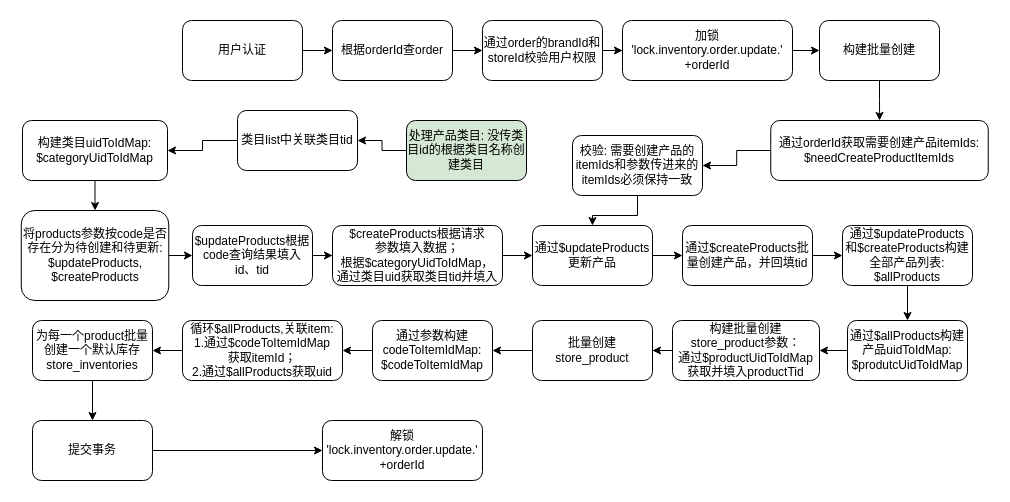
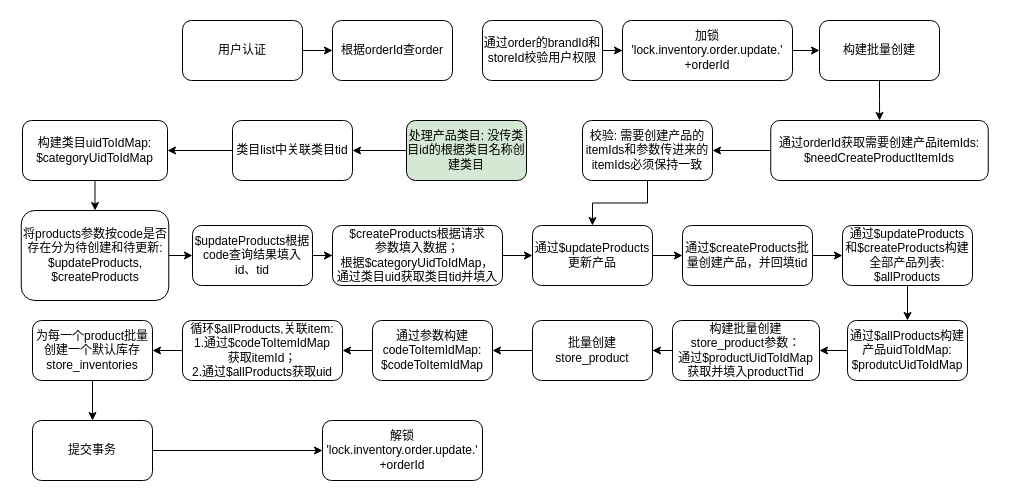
edge "根据orderId查order" -> "通过order的brandId和storeId校验用户权限": removed
node "类目list中关联类目tid": moved (298, 141) -> (293, 151)
node "校验: 需要创建产品的itemIds和参数传进来的itemIds必须保持一致": moved (638, 166) -> (648, 151)
